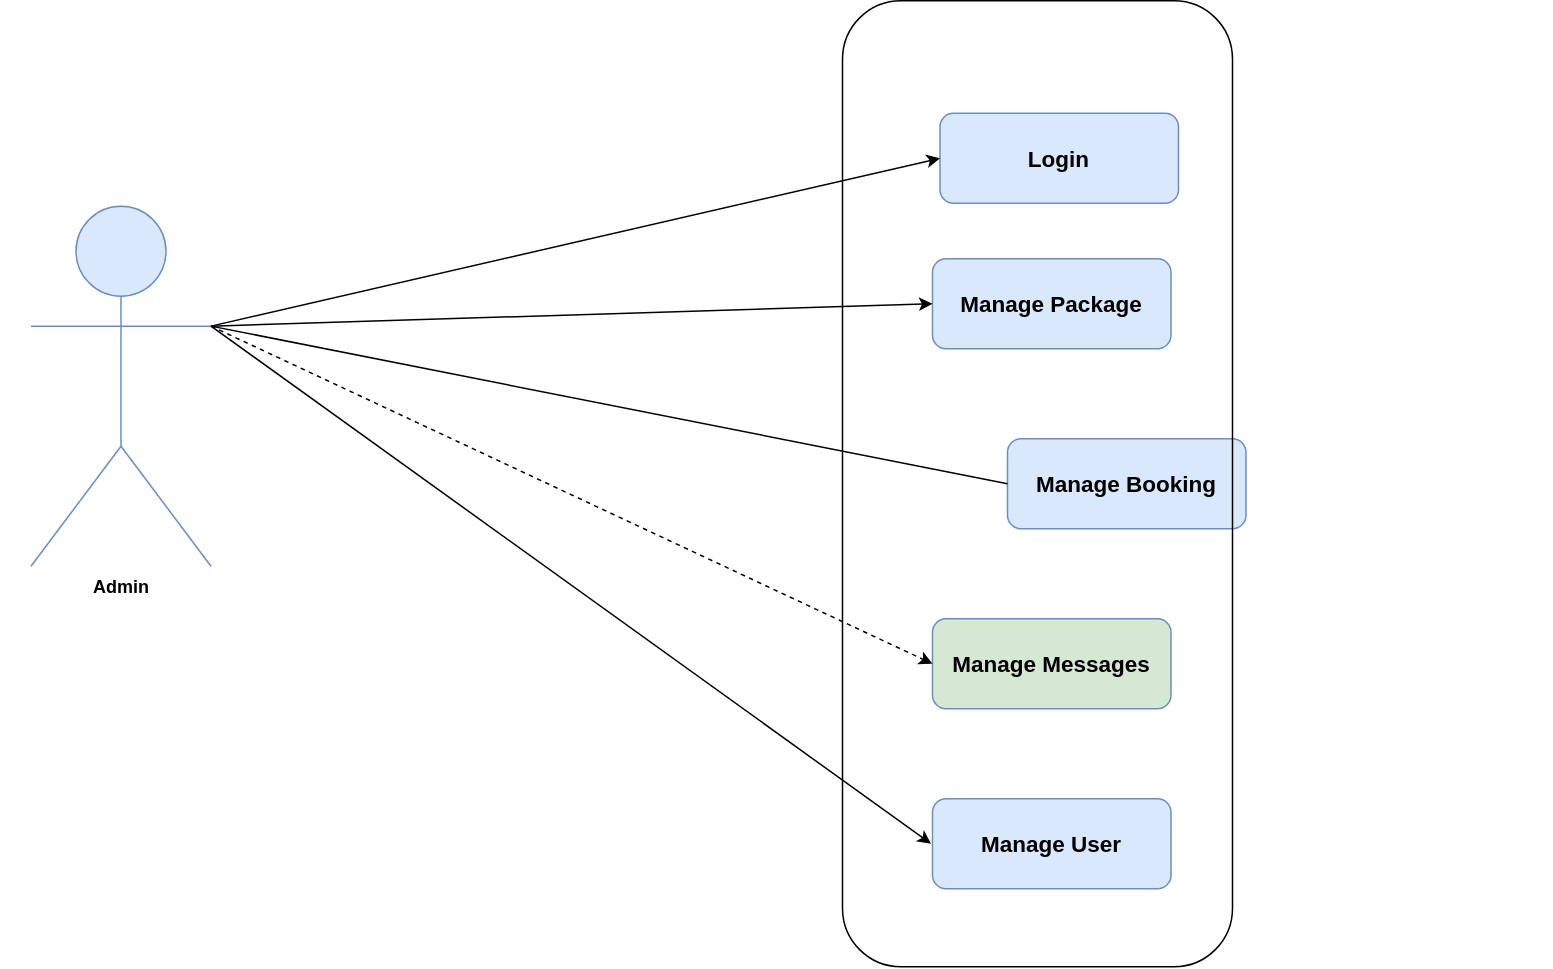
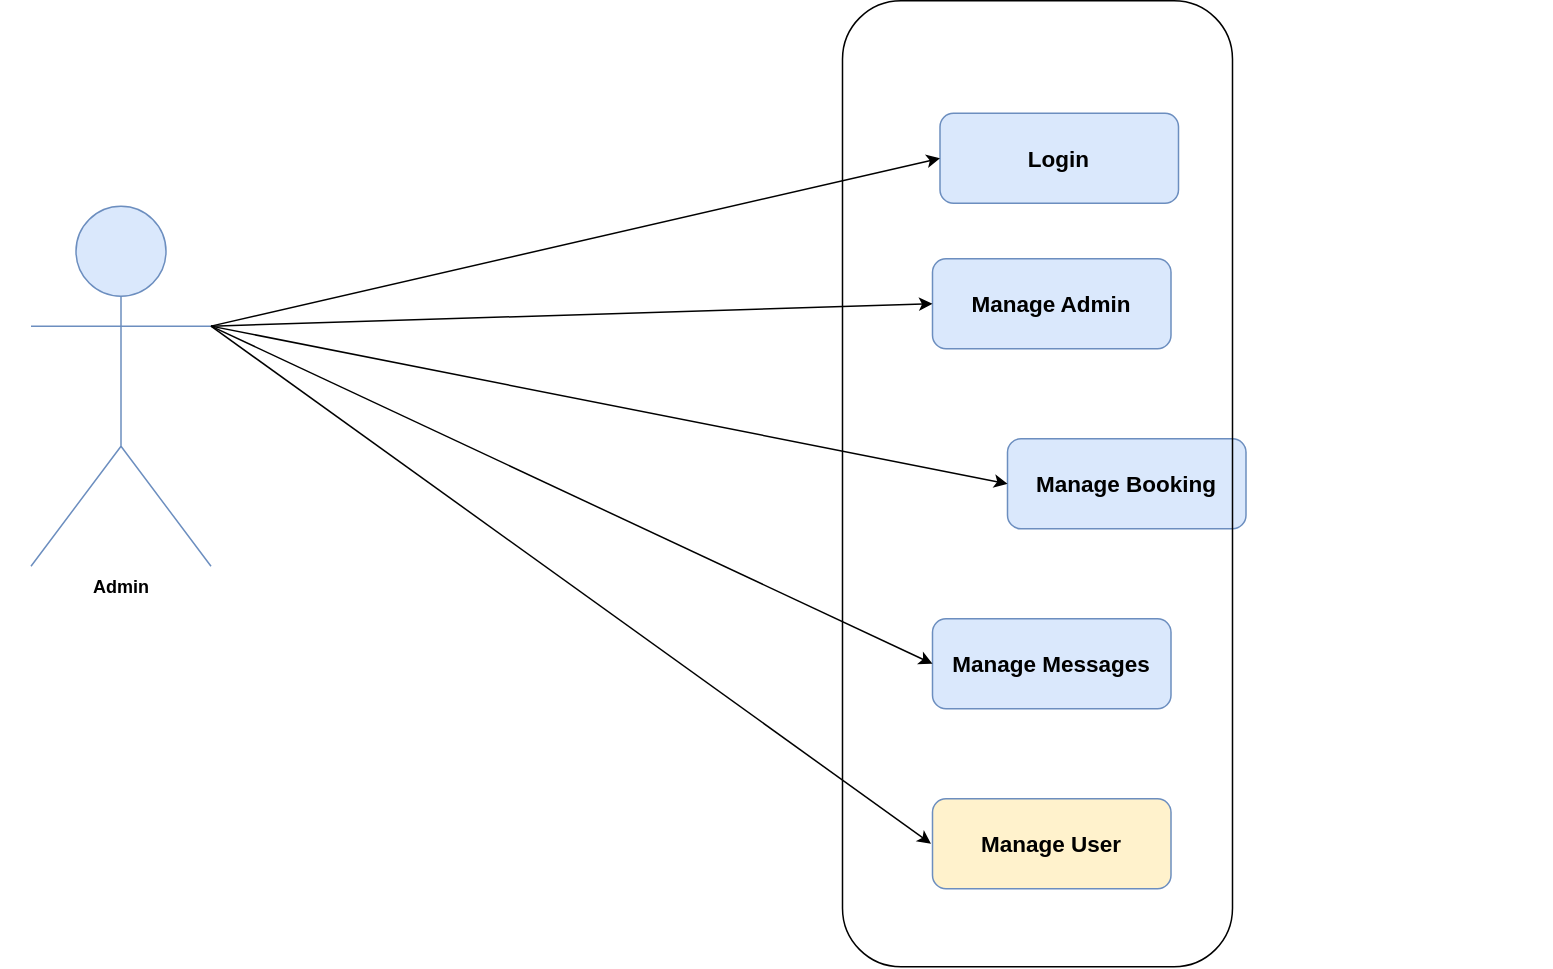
node "Manage Package": label "Manage Package" -> "Manage Admin"
edge "Admin" -- "Manage Booking": arrowhead none -> classic
edge "Admin" -> "Manage Messages": style dashed -> solid
node "Manage Messages": fillcolor #d5e8d4 -> #dae8fc
node "Manage User": fillcolor #dae8fc -> #fff2cc
